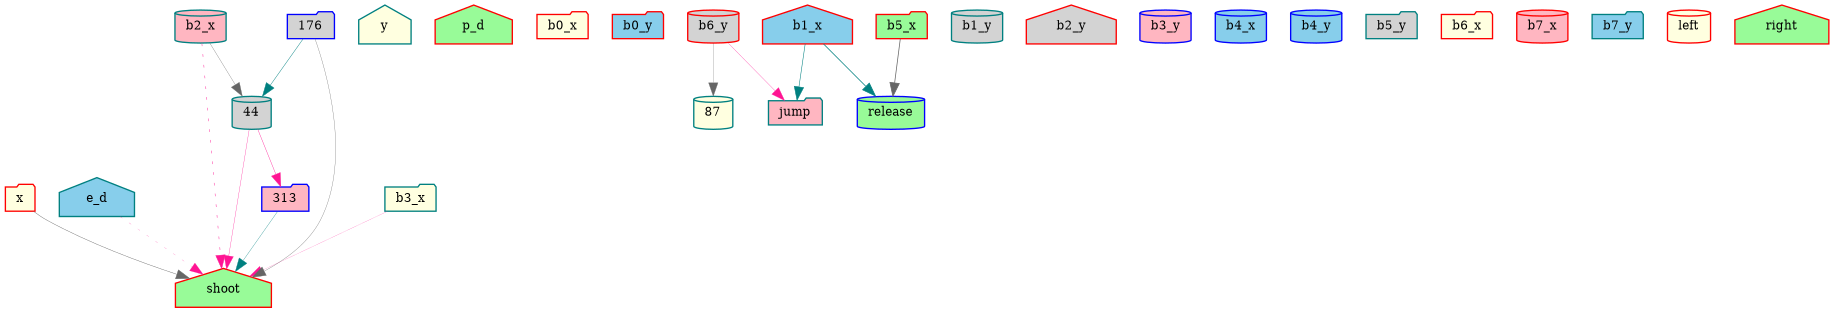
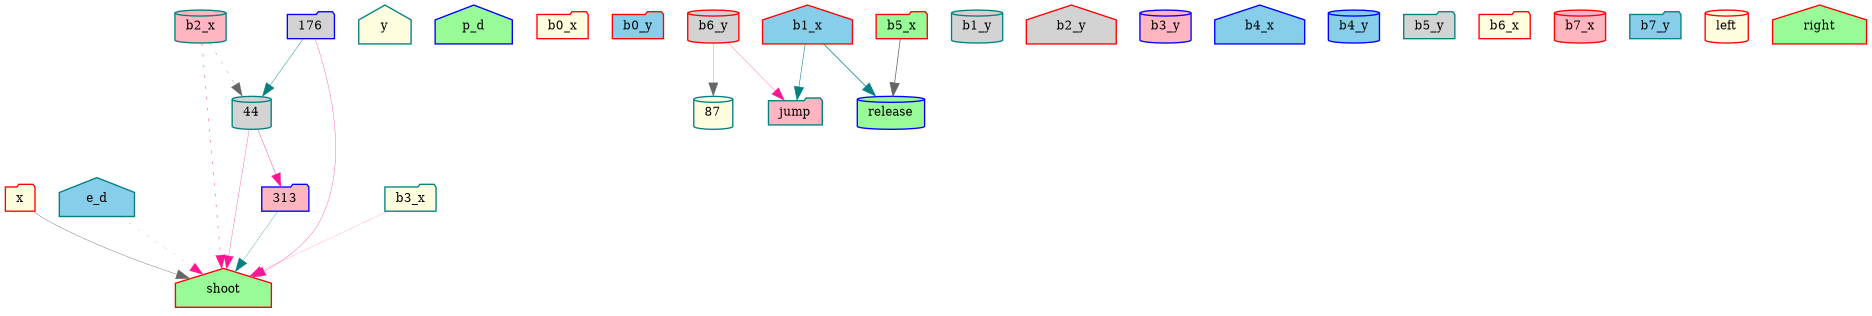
node "p_d": color red -> blue
node "b4_x": shape cylinder -> house
edge "b2_x" -> "44": style solid -> dotted
edge "176" -> "shoot": color gray40 -> deeppink
